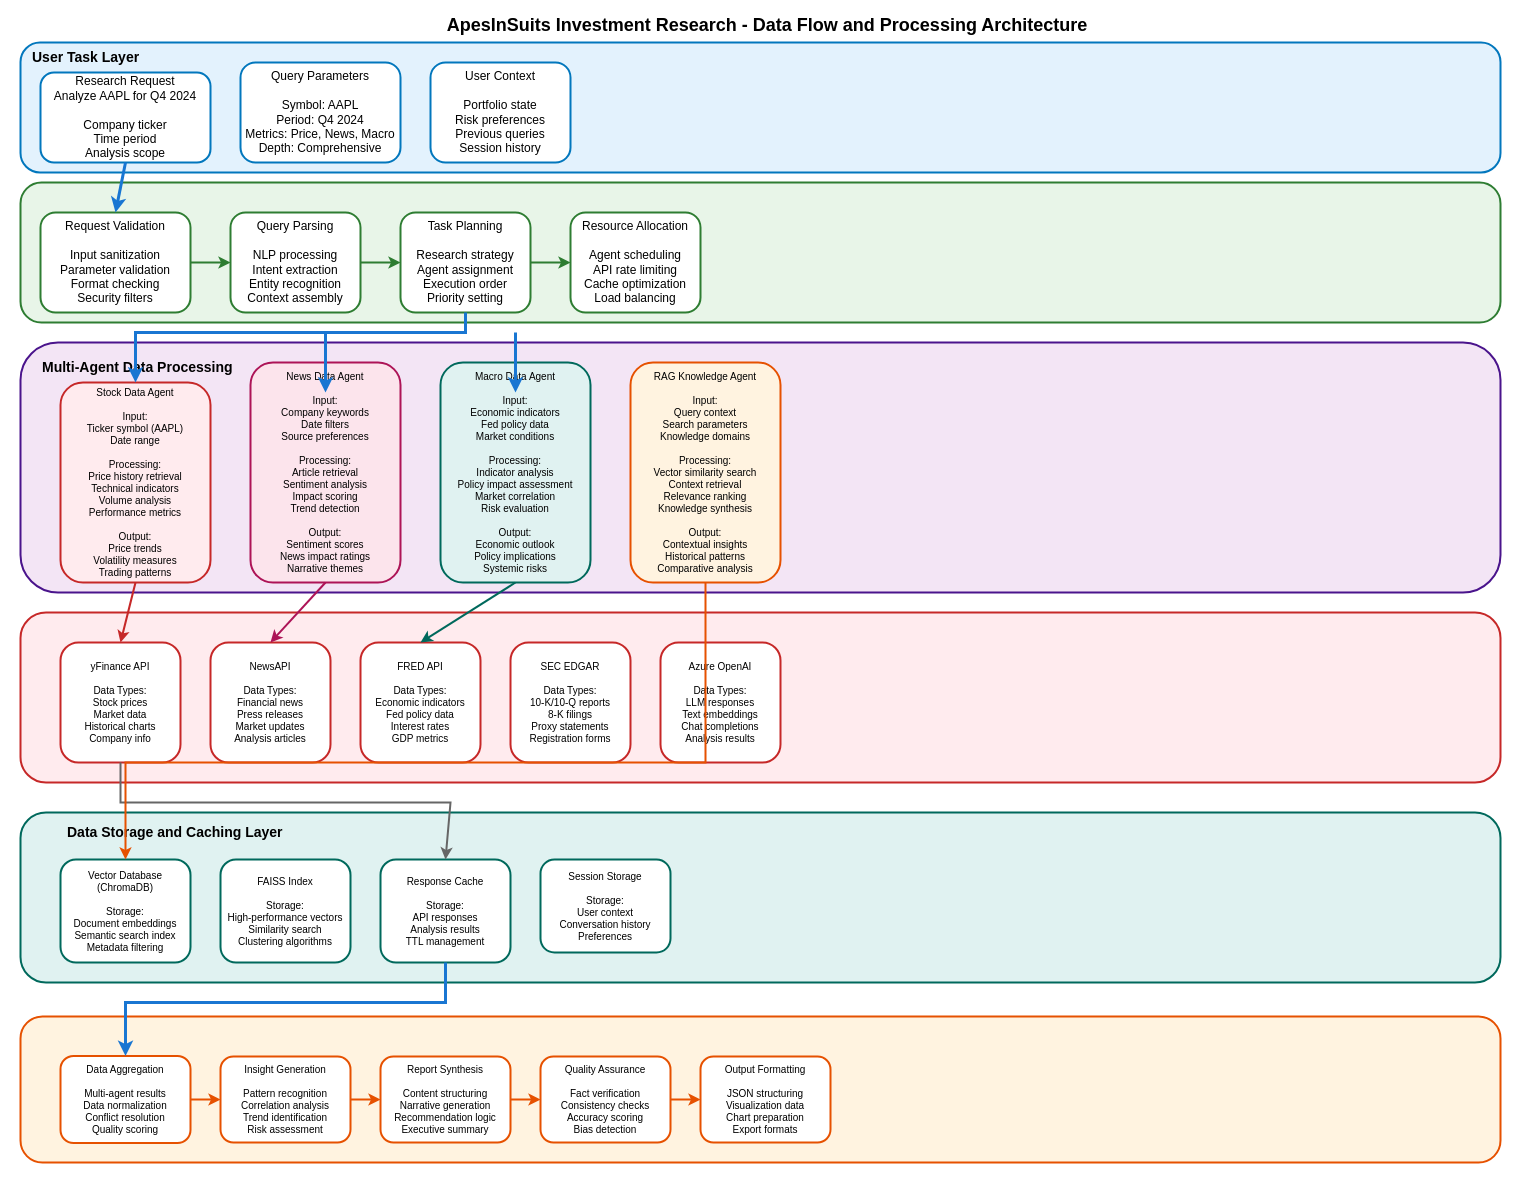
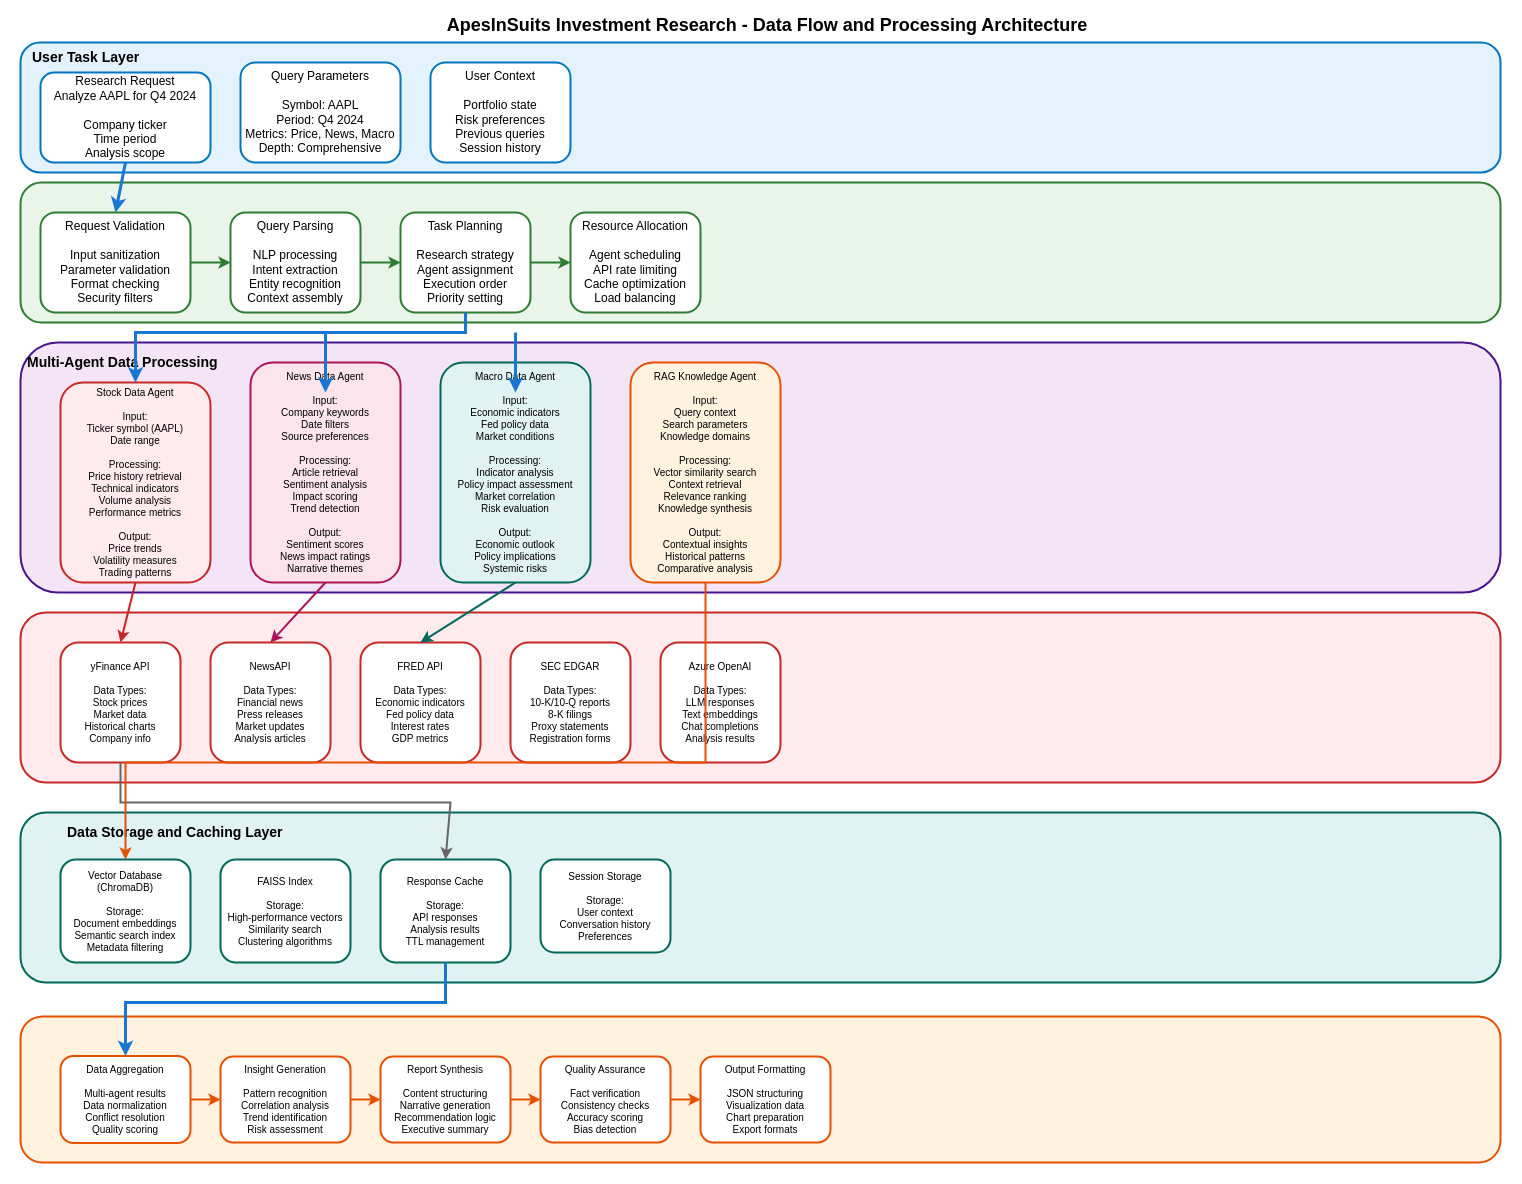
node "Multi-Agent Data Processing": moved (141, 363) -> (126, 358)
